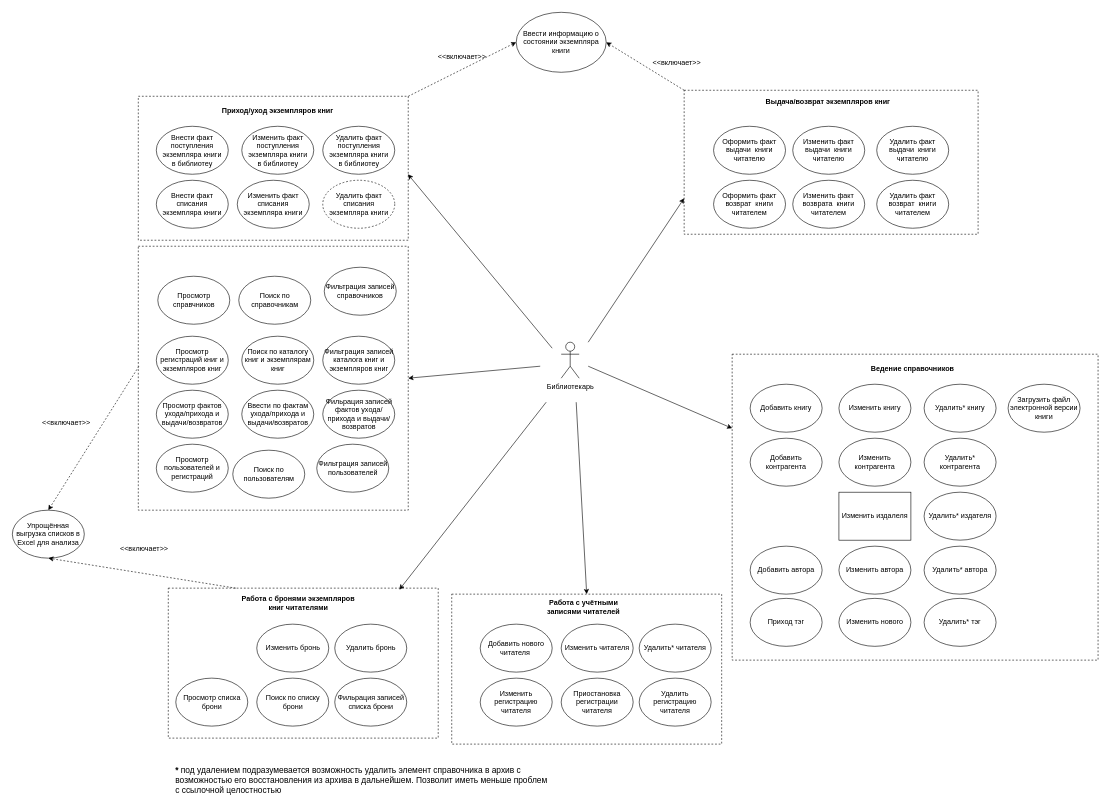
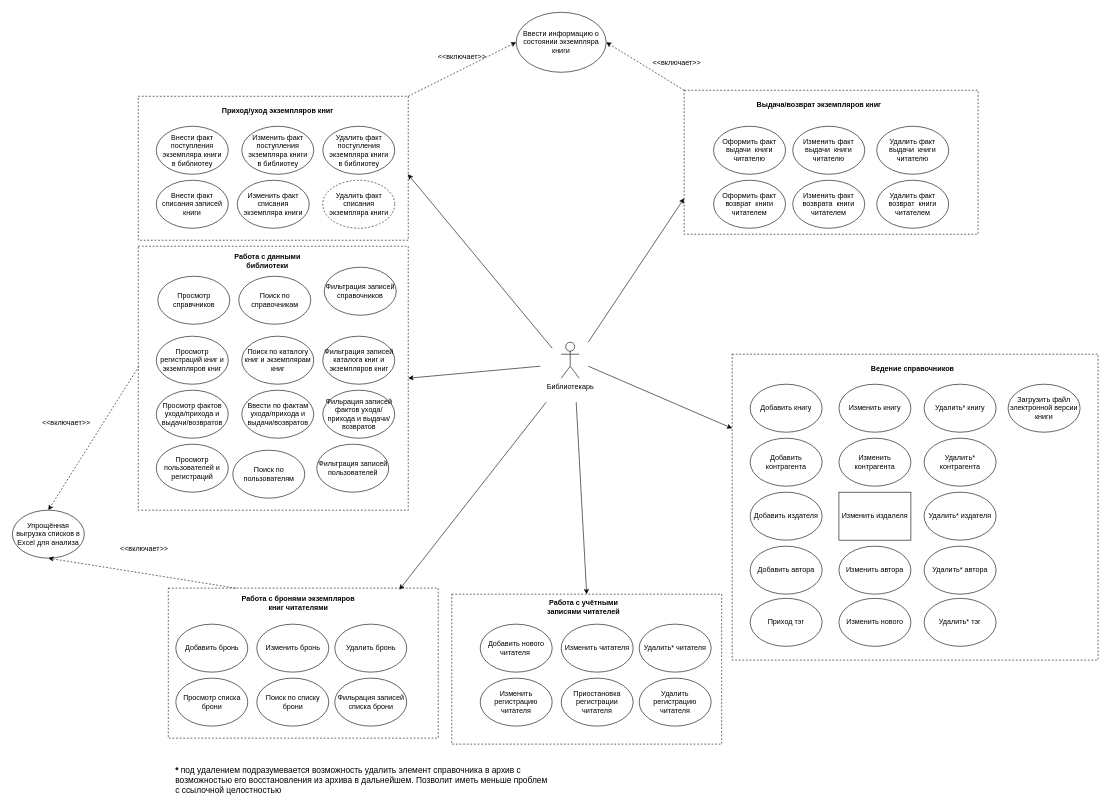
node "Выдача/возврат экземпляров книг": moved (828, 102) -> (819, 105)
node "Внести факт списания экземпляра книги": label "Внести факт списания экземпляра книги" -> "Внести факт списания записей книги"
node "Работа с данными библиотеки": added
node "Добавить издателя": added
node "Добавить бронь": added
